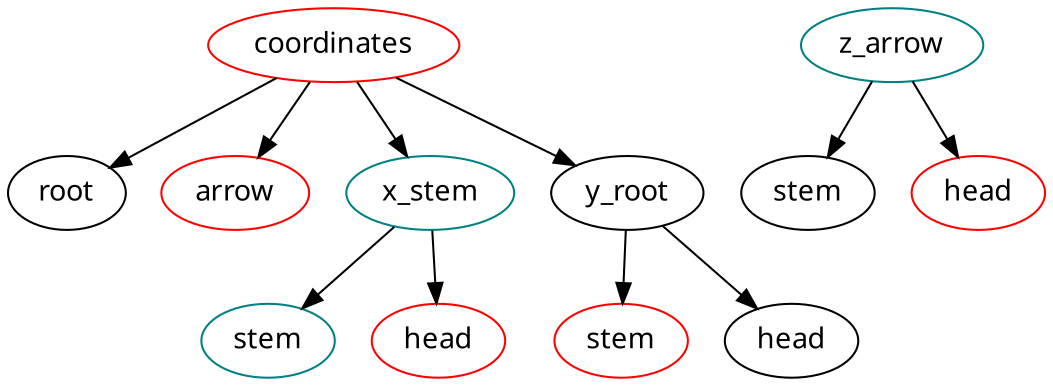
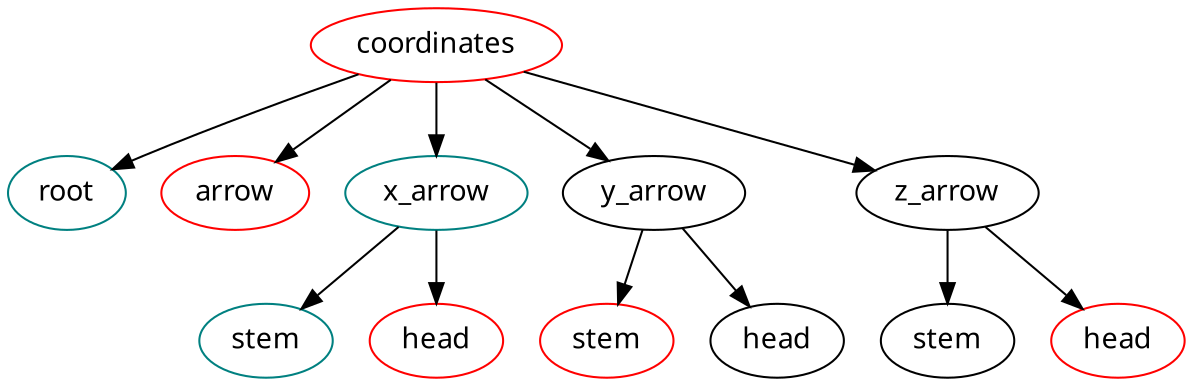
node "z_arrow": color teal -> black
edge "coordinates" -> "z_arrow": added
node "root": color black -> teal
node "x_stem": label "x_stem" -> "x_arrow"
node "y_root": label "y_root" -> "y_arrow"
